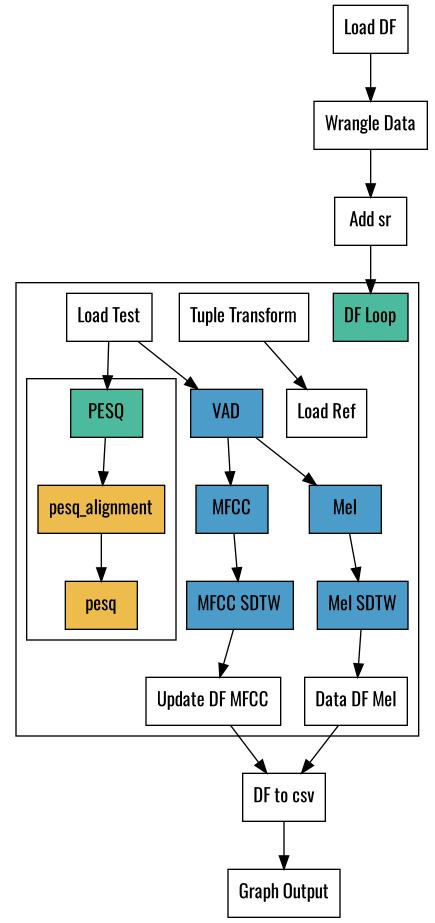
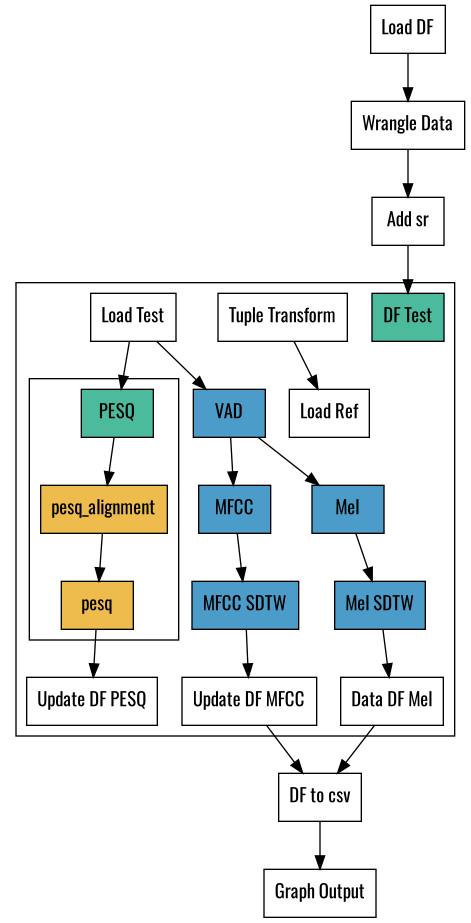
node "DF Loop": label "DF Loop" -> "DF Test"
node "Update DF PESQ": added
